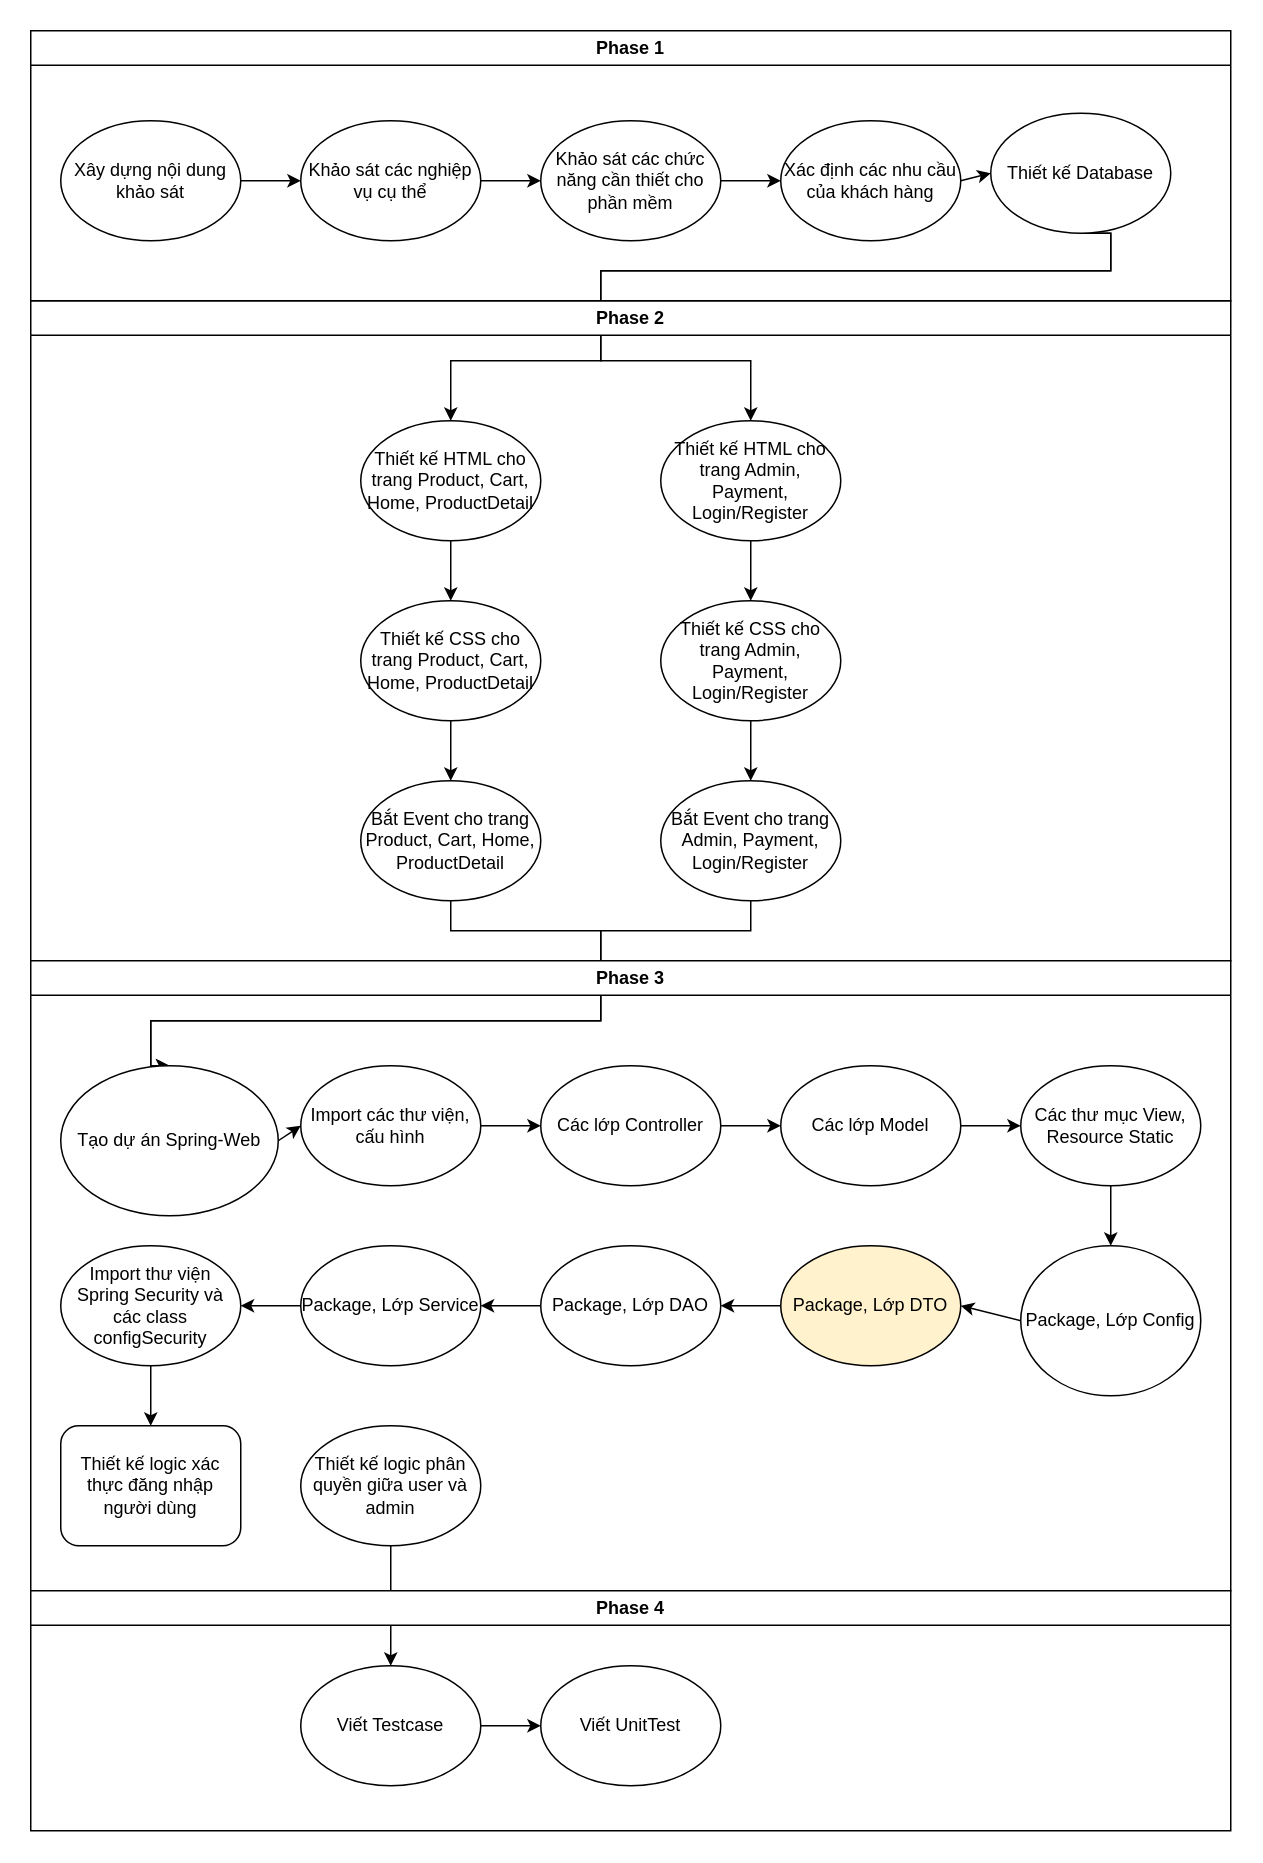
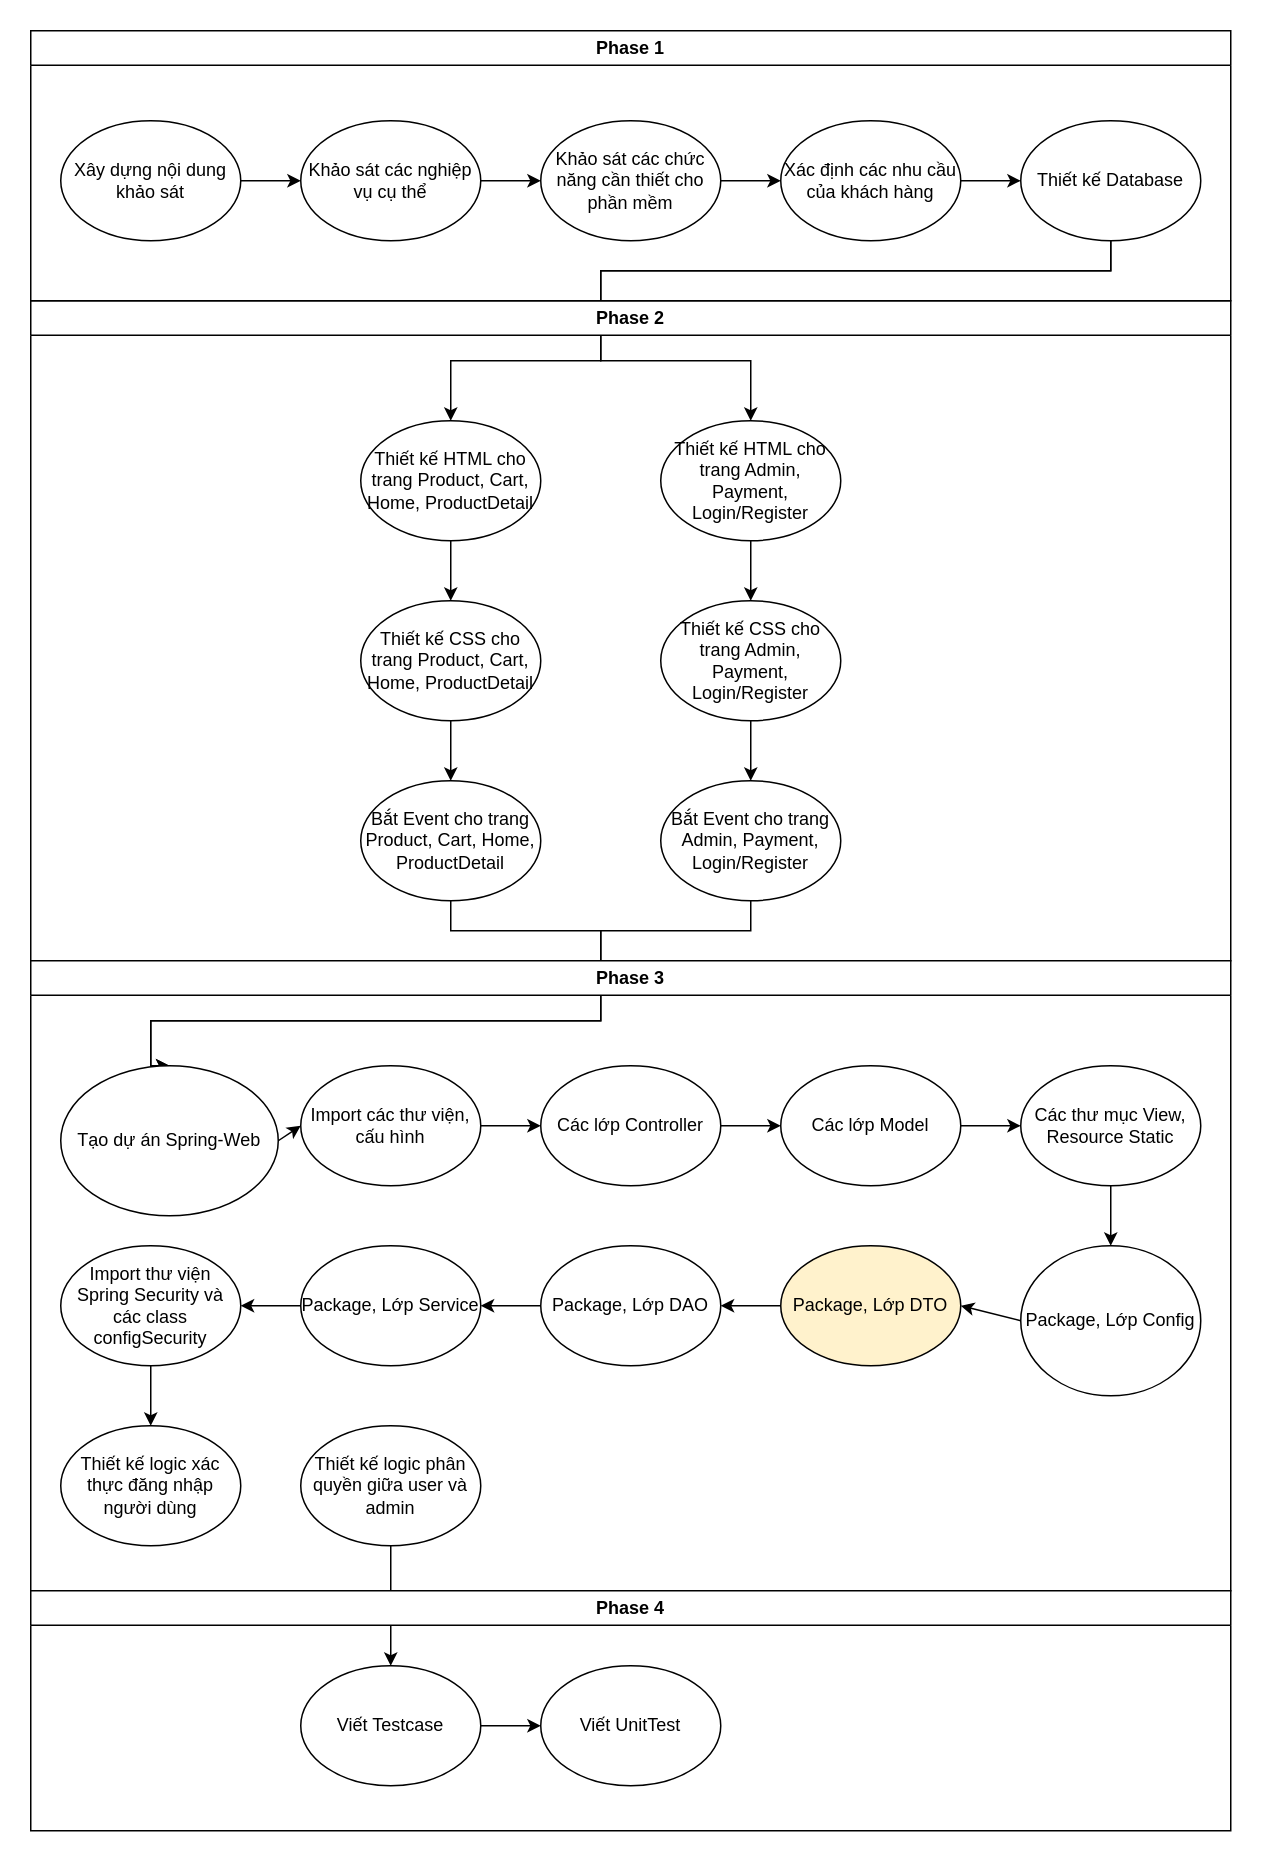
node "Thiết kế Database": moved (1081, 173) -> (1111, 181)
node "Thiết kế logic xác thực đăng nhập người dùng": shape rounded rectangle -> ellipse
